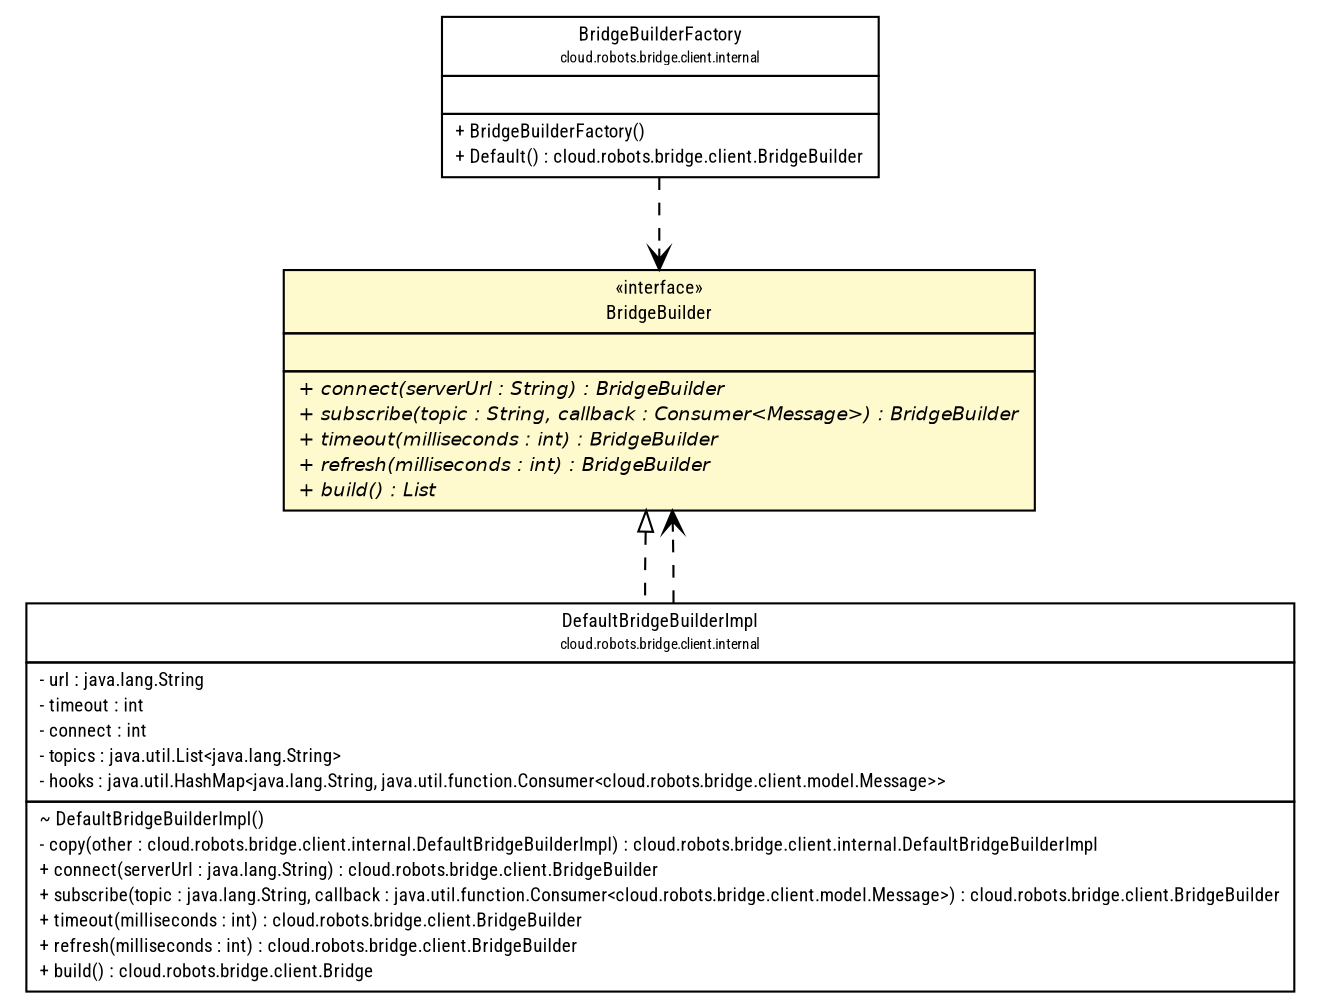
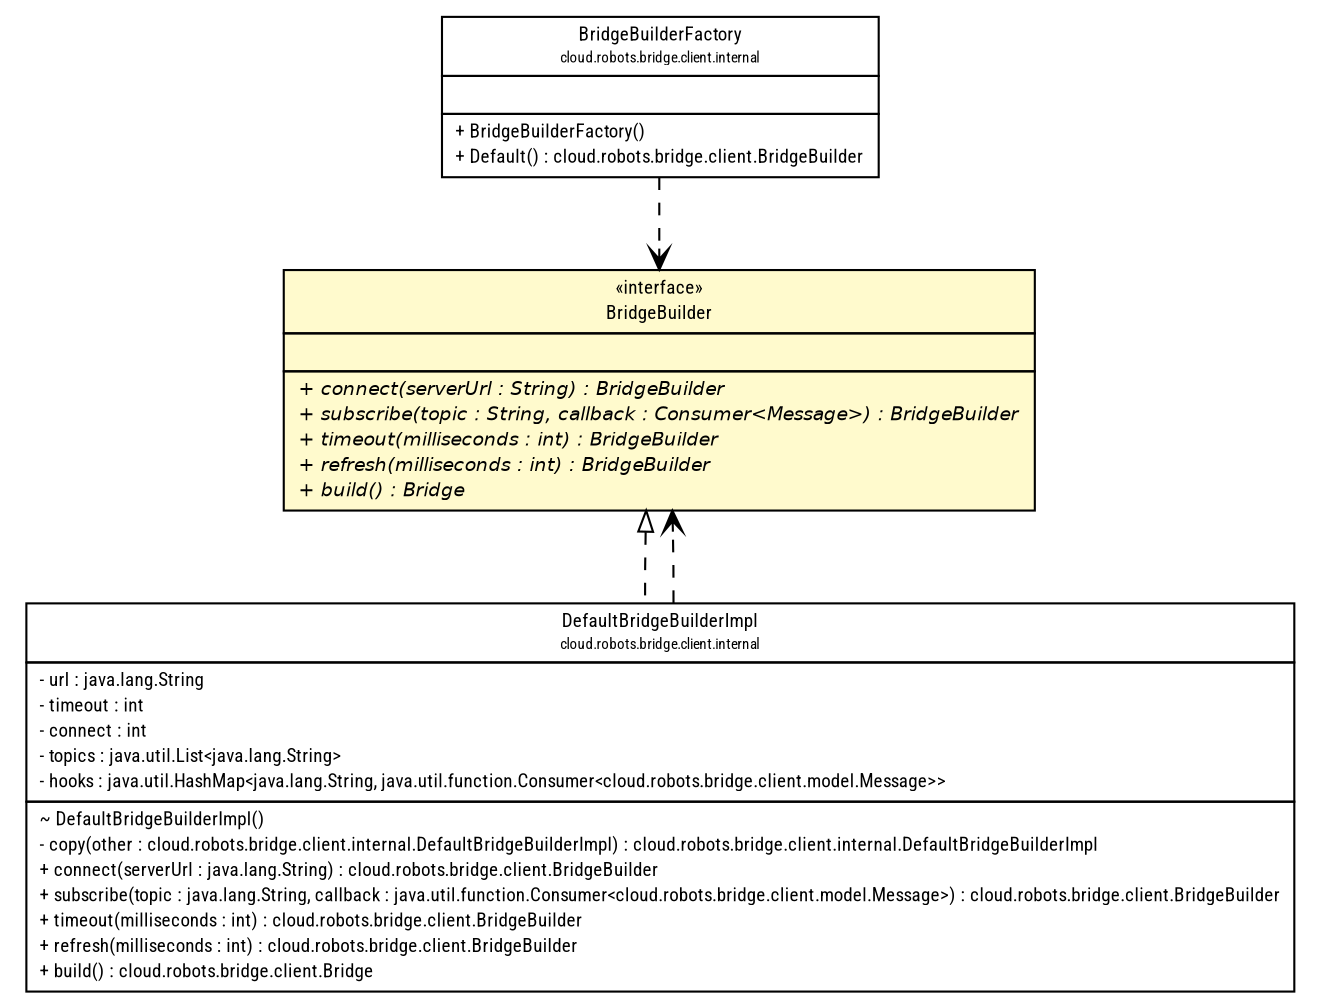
node "BridgeBuilder": text "+ build() : List" -> "+ build() : Bridge"
